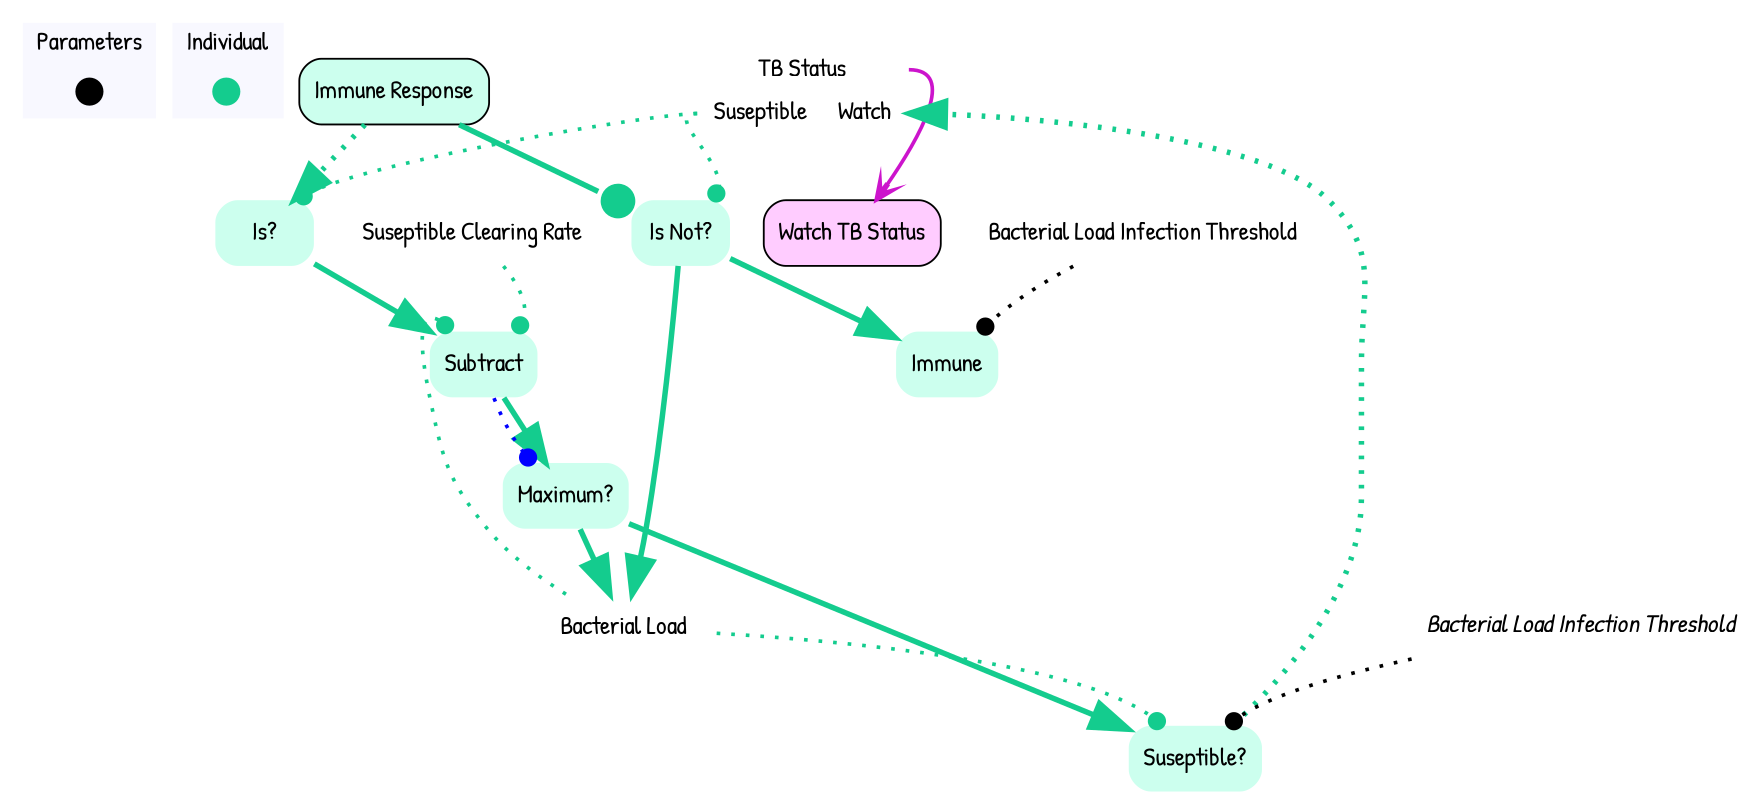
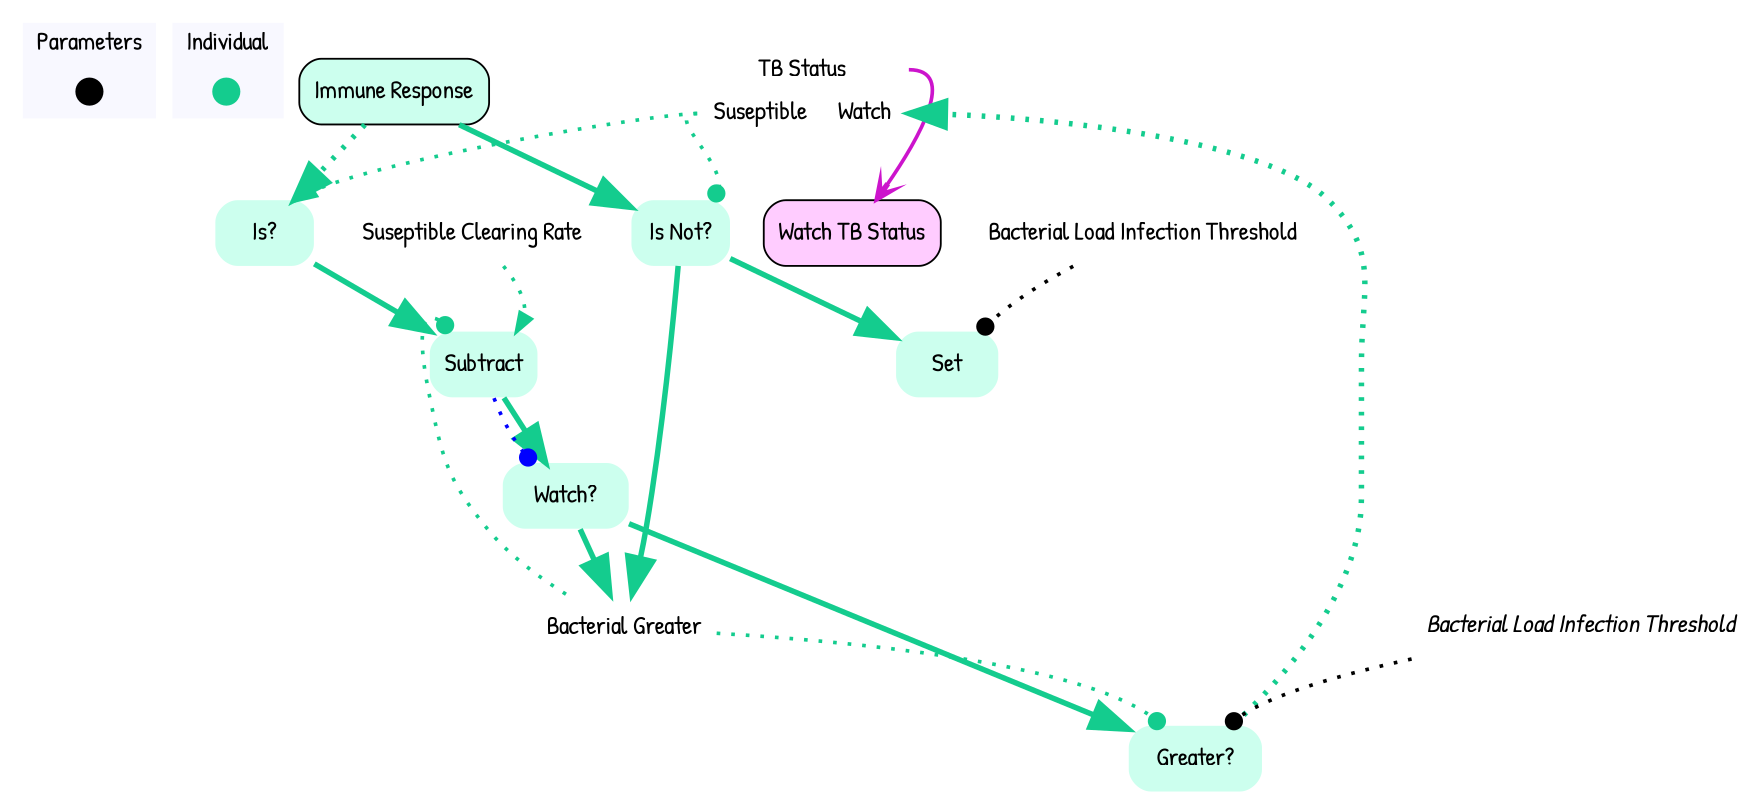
edge "TB Status" -> "Is?": arrowhead dot -> normal
edge "Immune Response" -> "Is Not?": arrowhead dot -> normal
edge "Suseptible Clearing Rate" -> "Subtract": arrowhead dot -> normal
node "Immune": label "Immune" -> "Set"
node "Maximum?": label "Maximum?" -> "Watch?"
node "Bacterial Load": label "Bacterial Load" -> "Bacterial Greater"
node "Suseptible?": label "Suseptible?" -> "Greater?"
